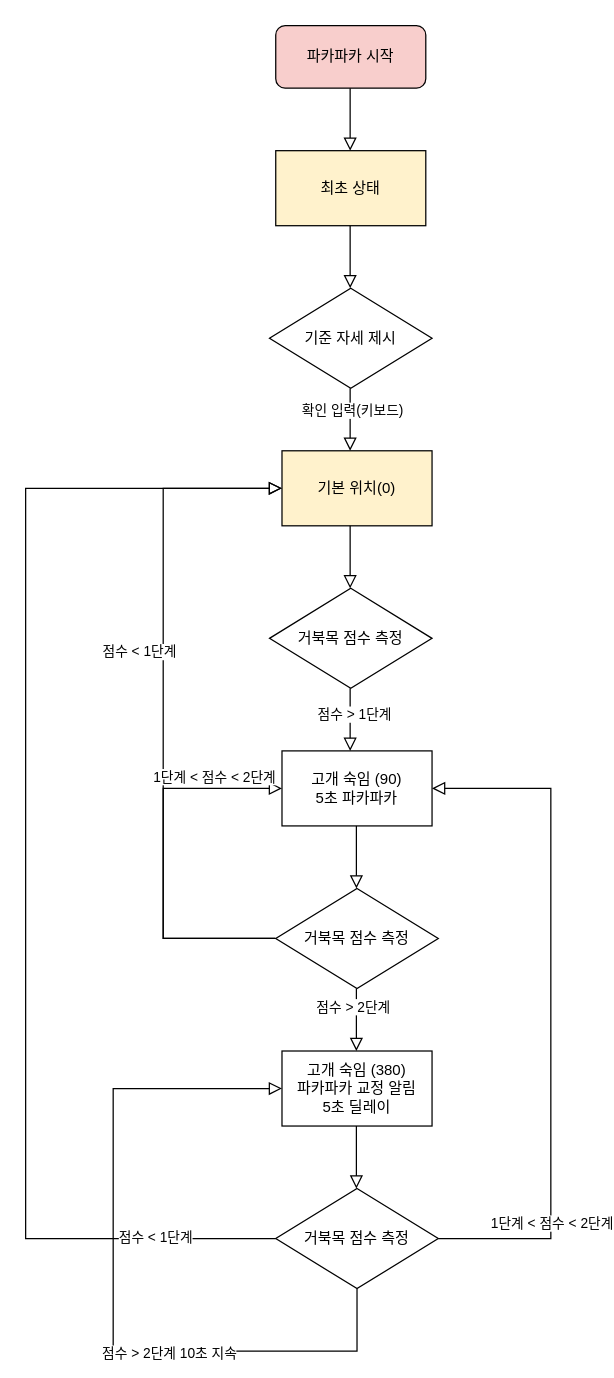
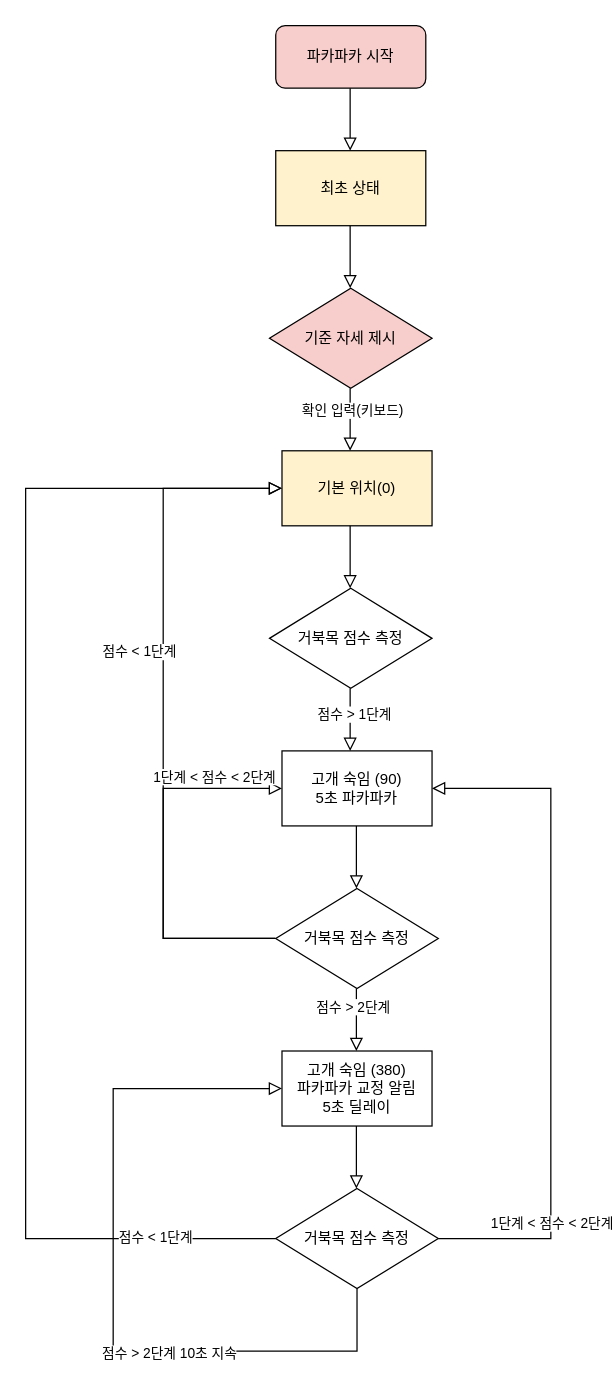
node "기준 자세 제시": fillcolor #ffffff -> #f8cecc
